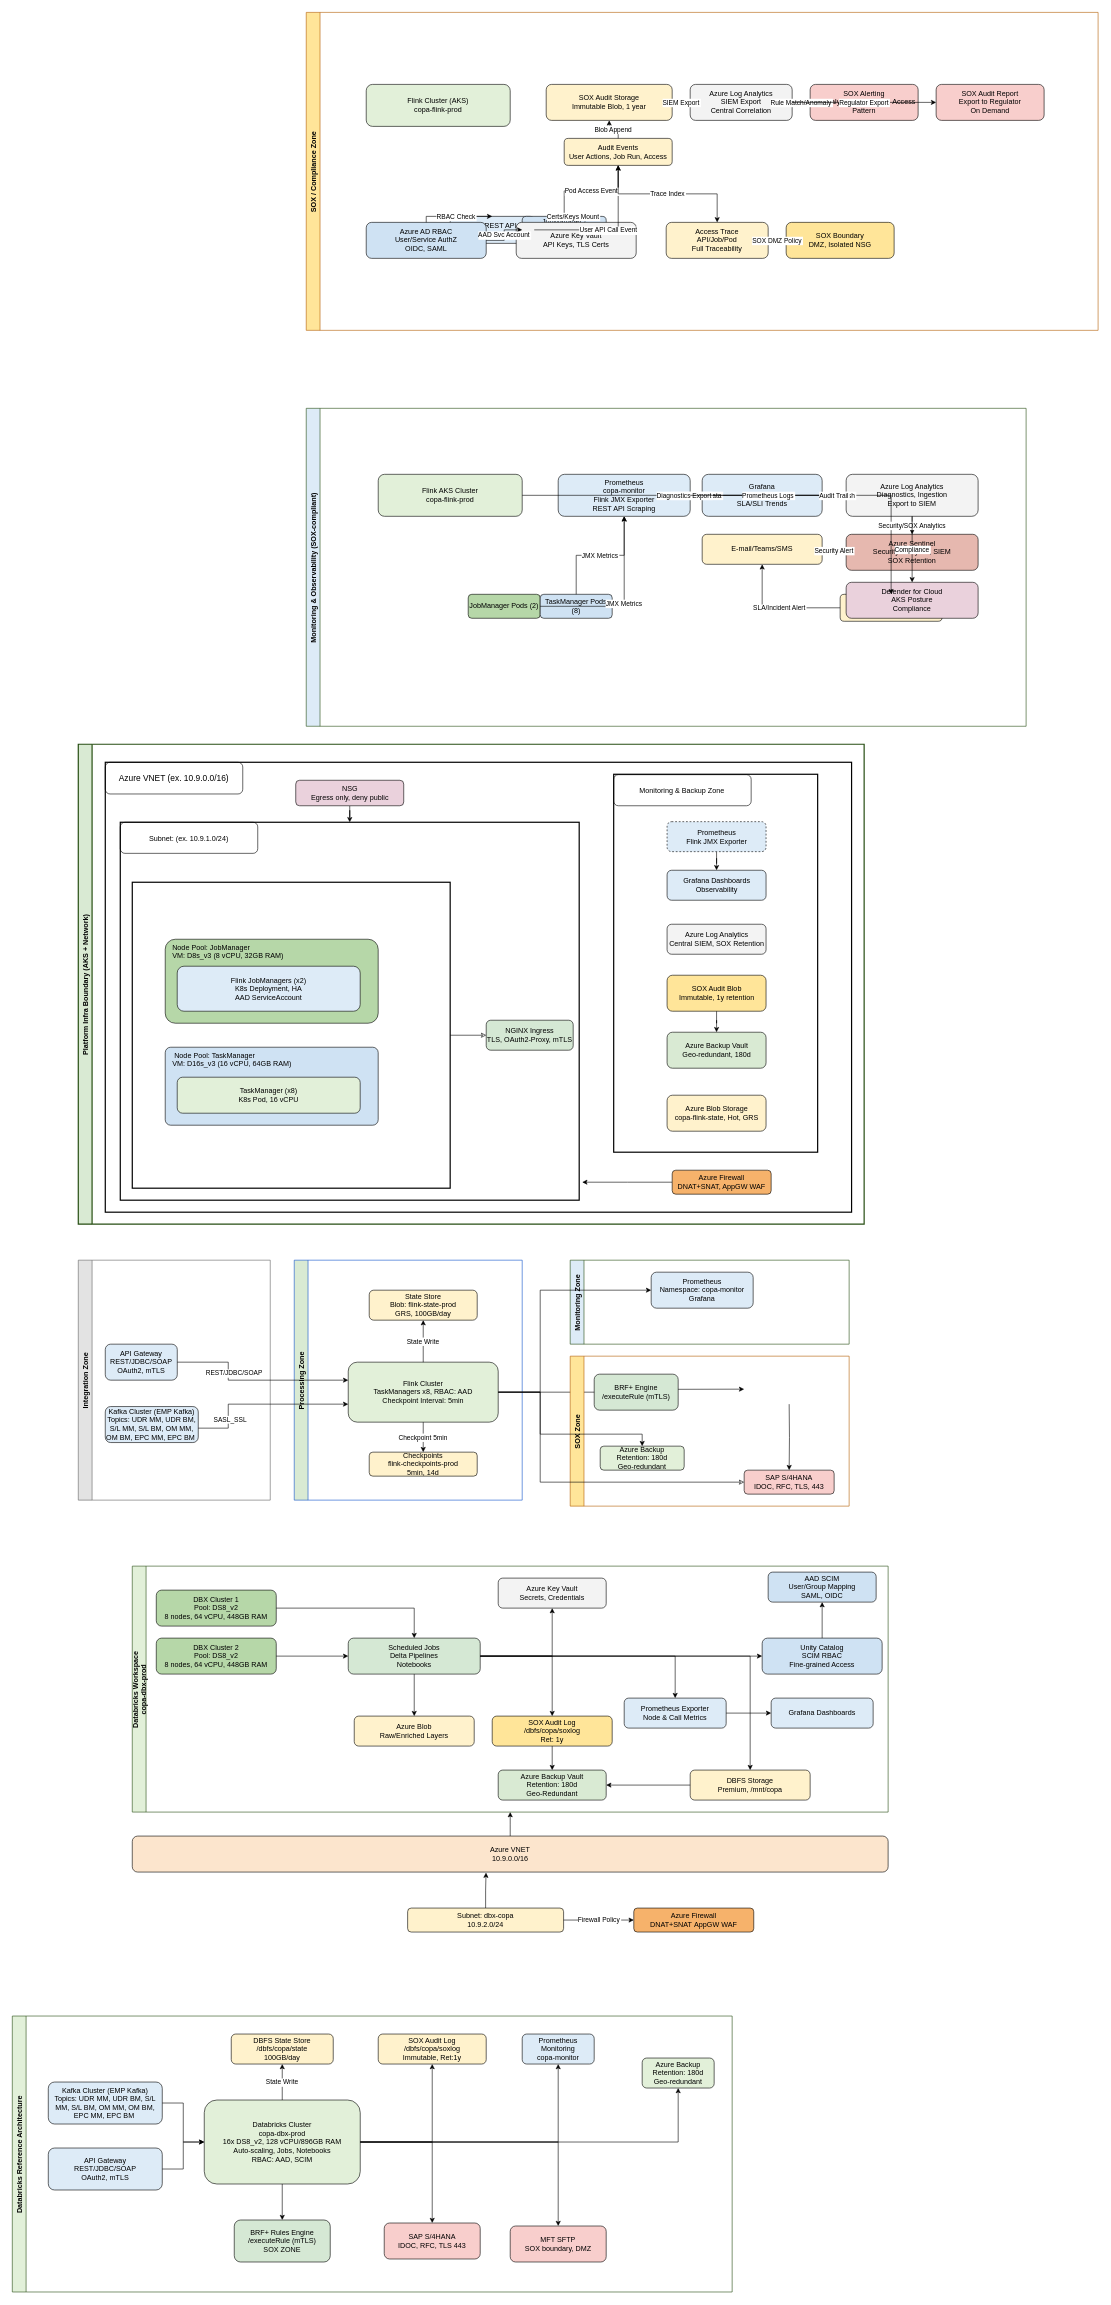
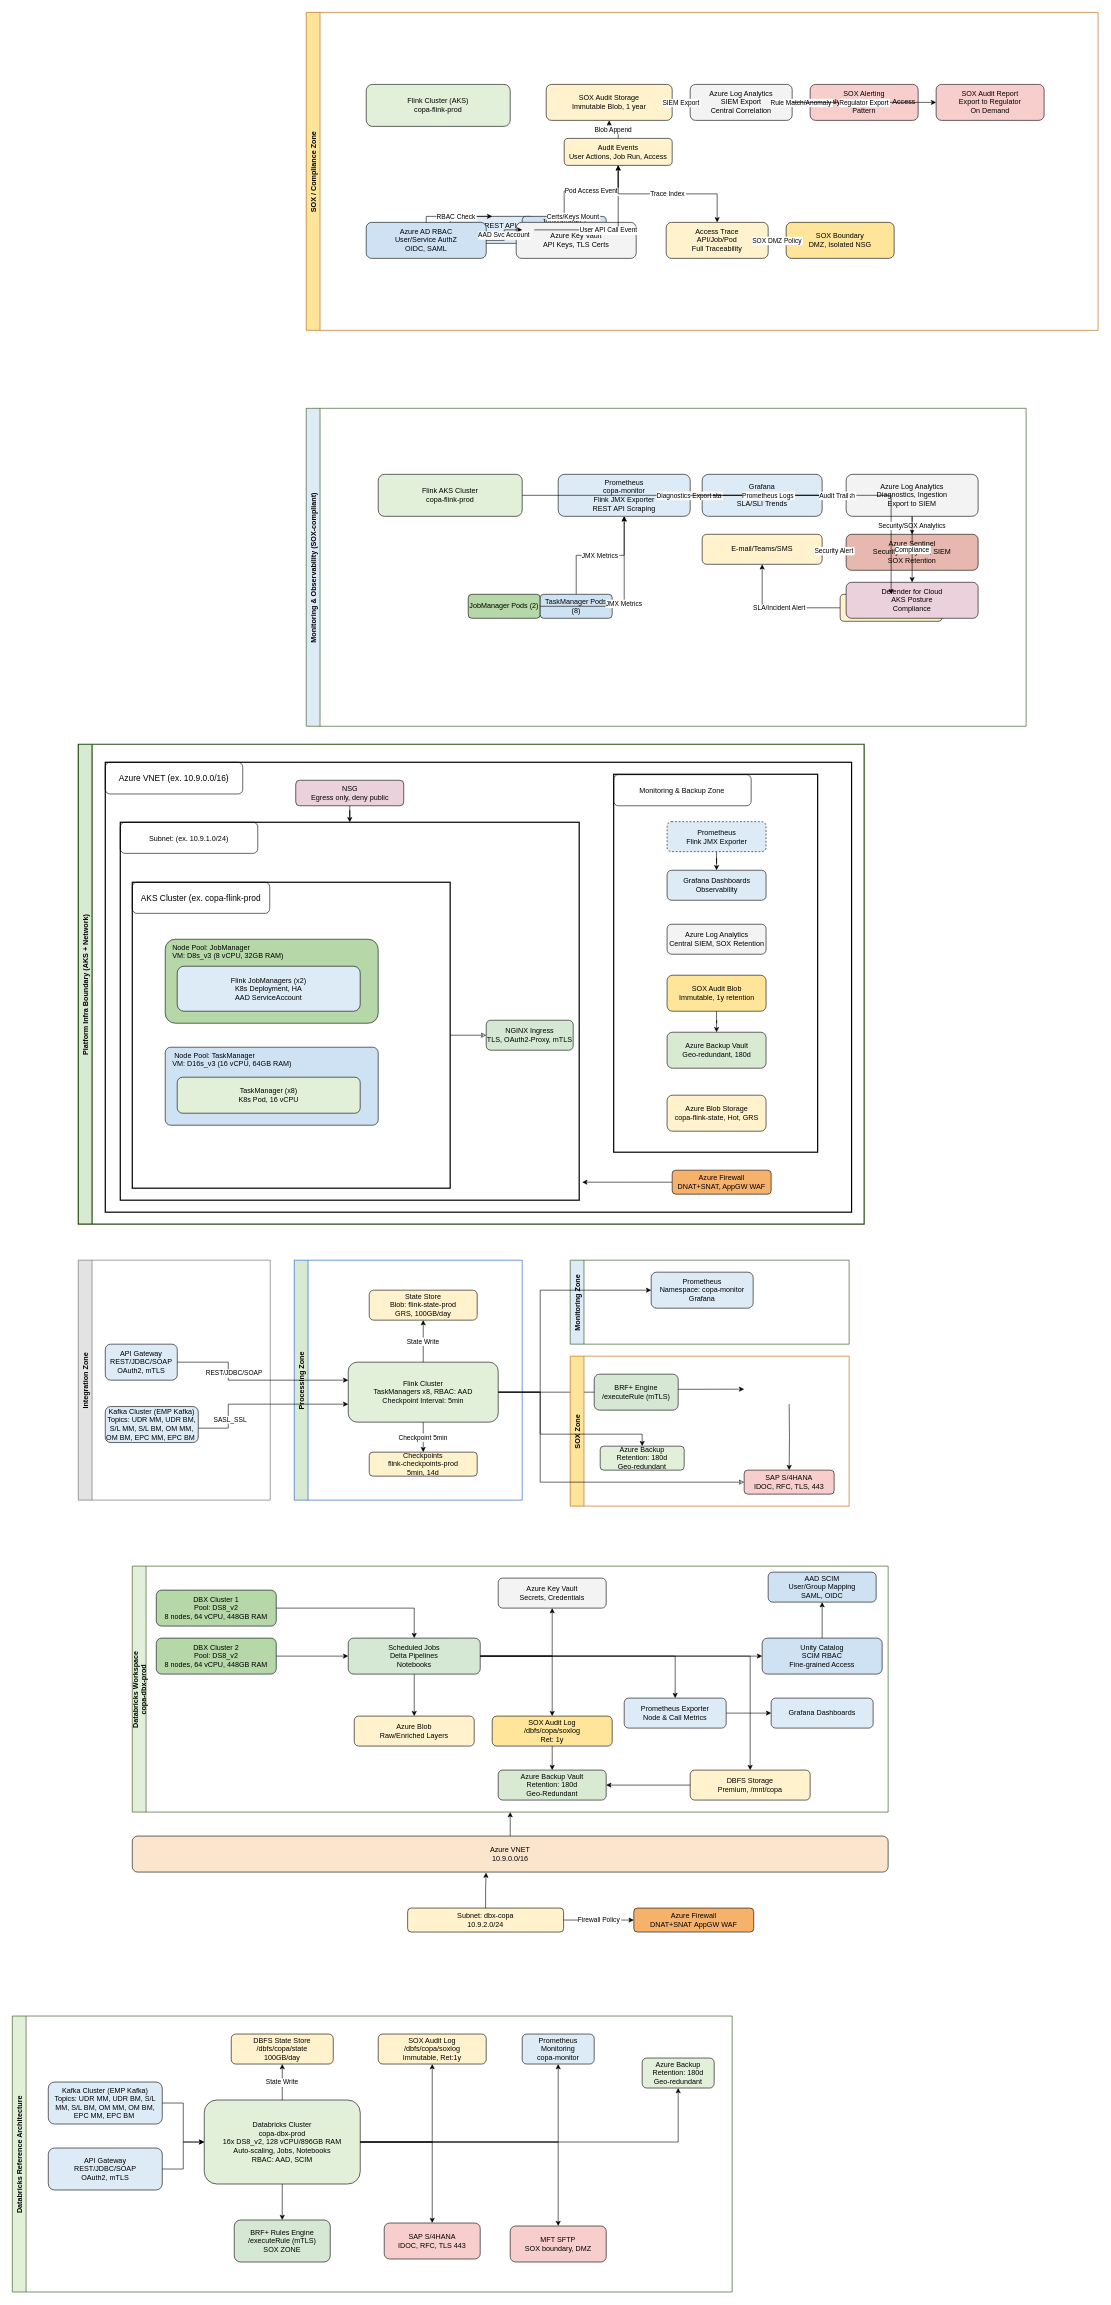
node "AKS Cluster (ex. copa-flink-prod": added
